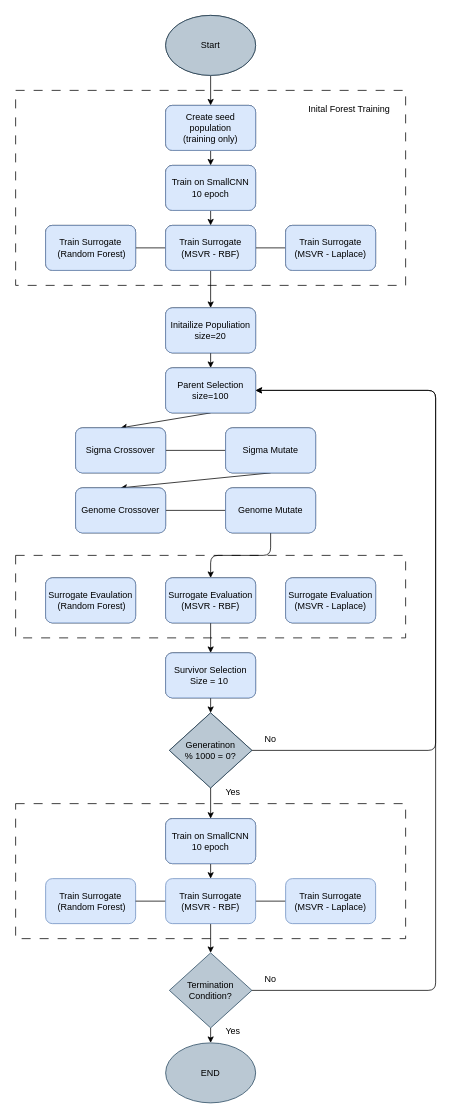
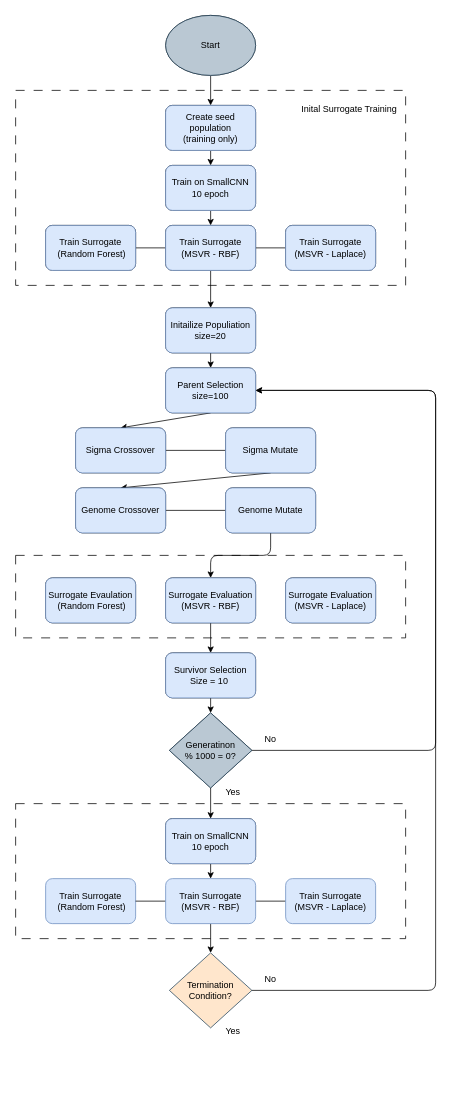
node "Inital Forest Training": label "Inital Forest Training" -> "Inital Surrogate Training"
node "Termination Condition?": fillcolor #bac8d3 -> #ffe6cc
edge "Termination Condition?" -> "END": removed
node "END": removed
